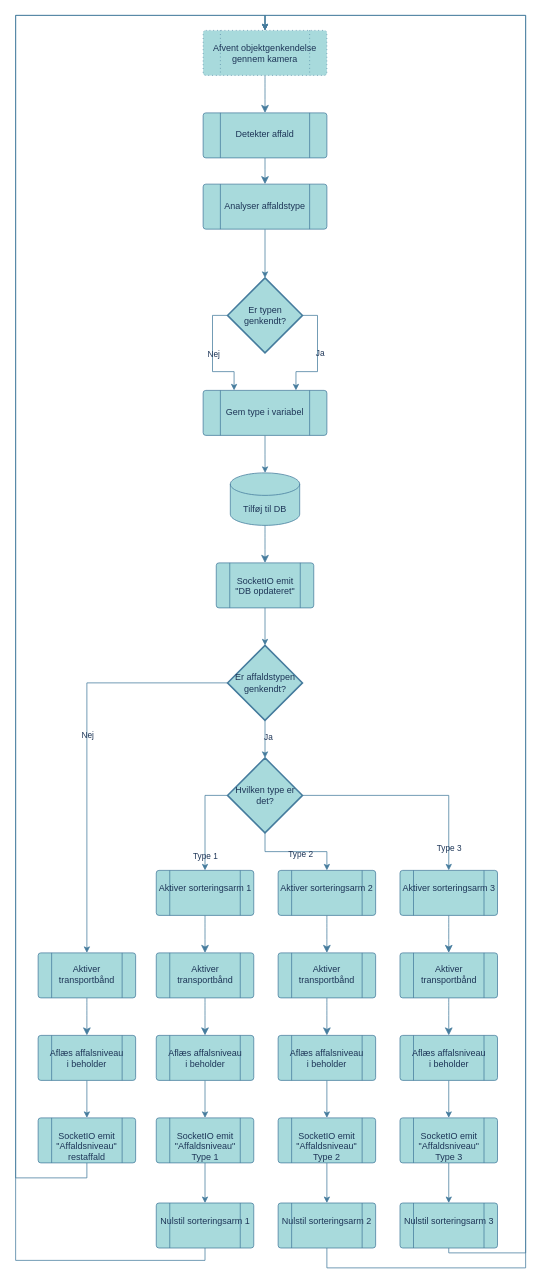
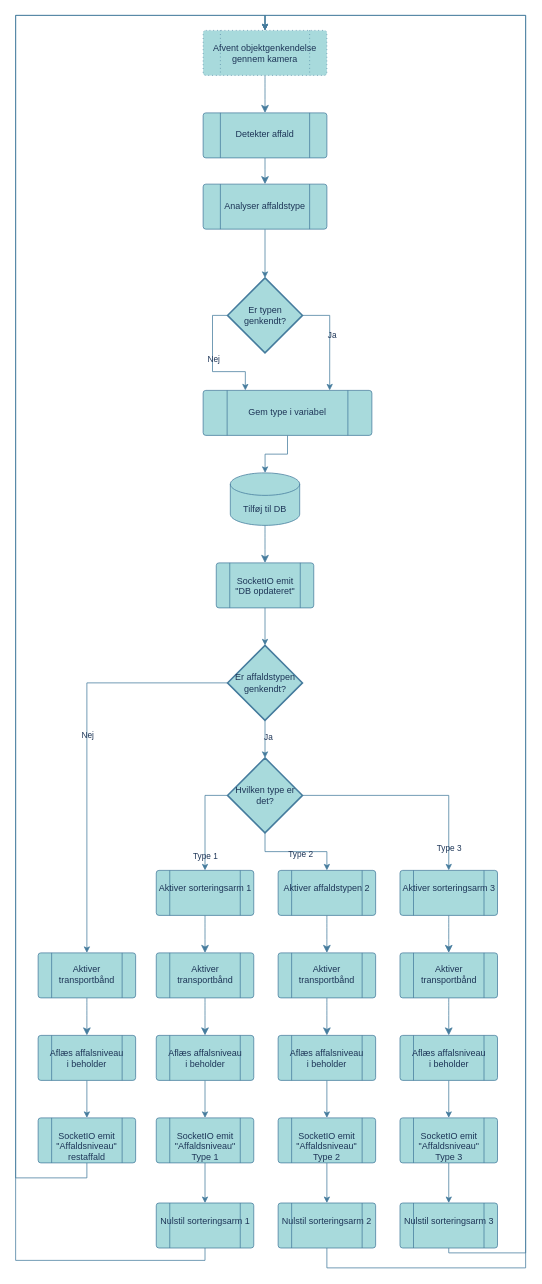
node "Gem type i variabel": size 124x45 -> 169x45
node "Aktiver sorteringsarm 2": label "Aktiver sorteringsarm 2" -> "Aktiver affaldstypen 2"
